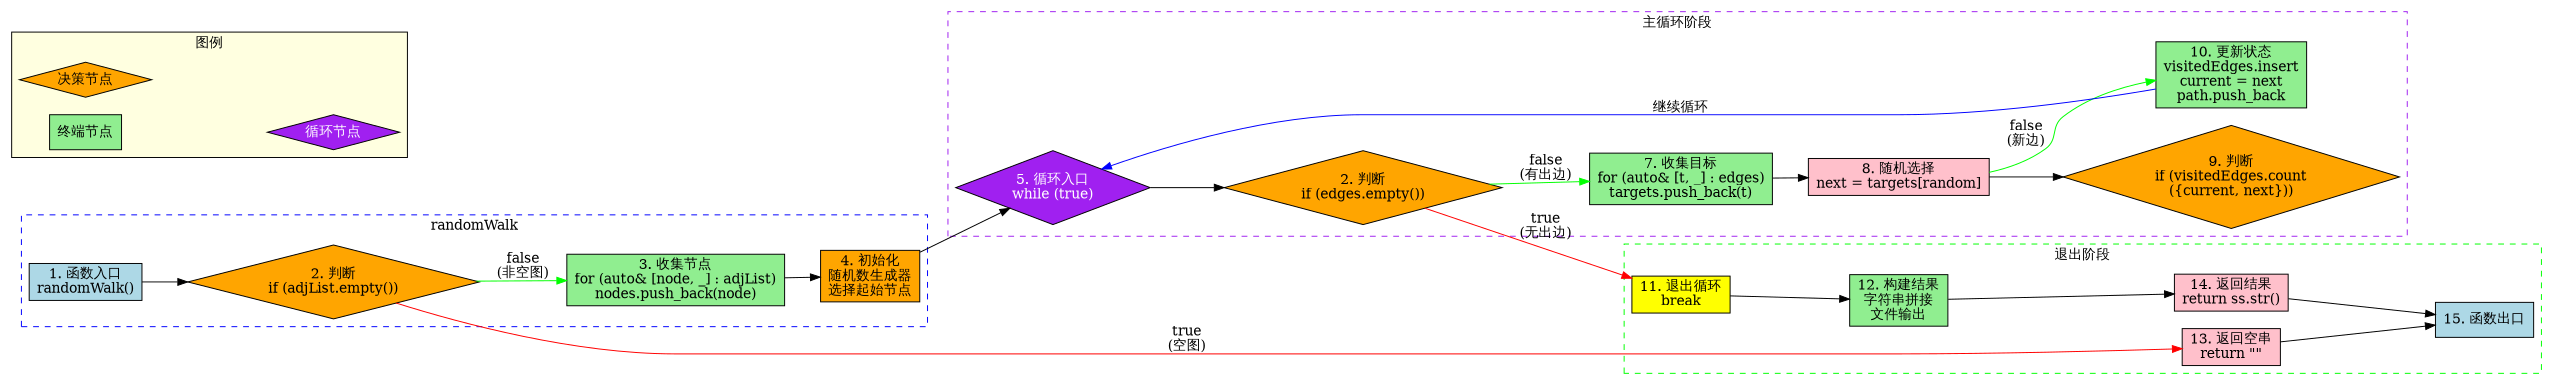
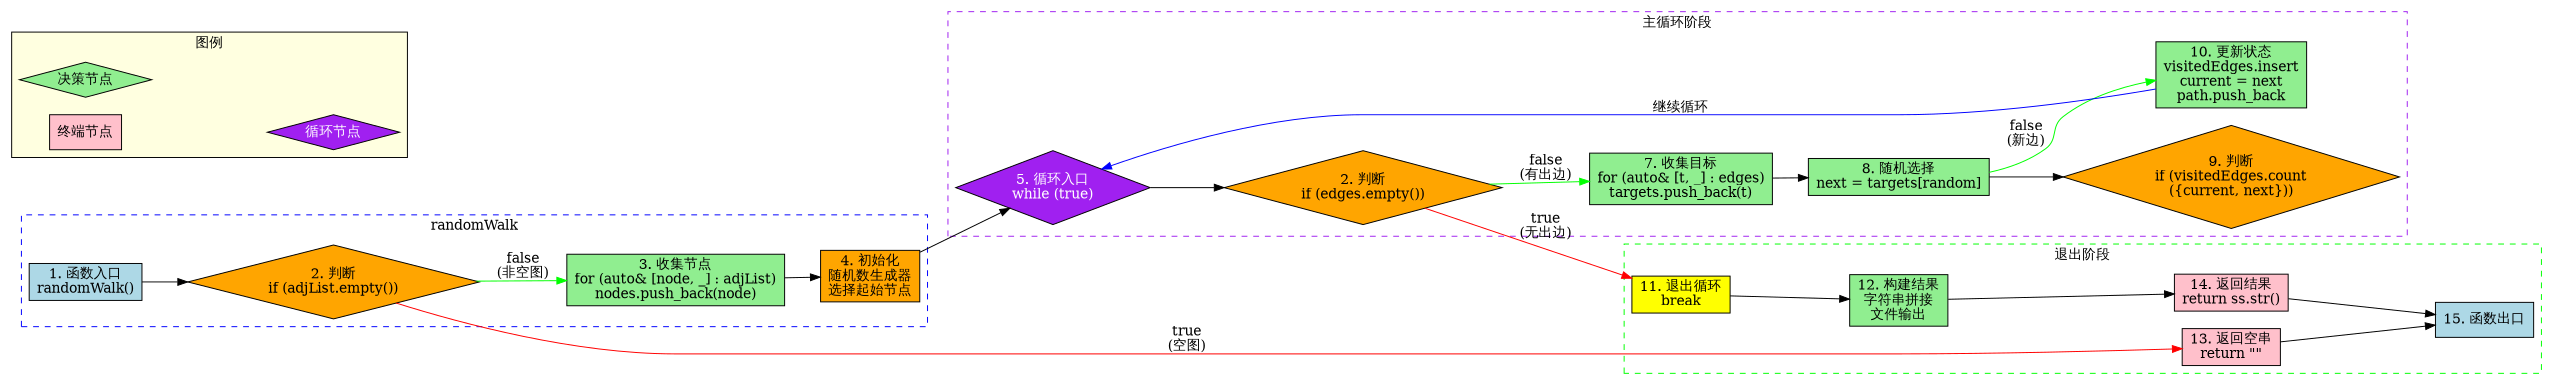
node "决策节点": fillcolor orange -> lightgreen
node "终端节点": fillcolor lightgreen -> pink
node "8. 随机选择 next = targets[random]": fillcolor pink -> lightgreen
